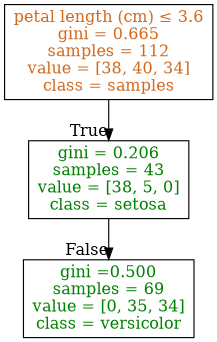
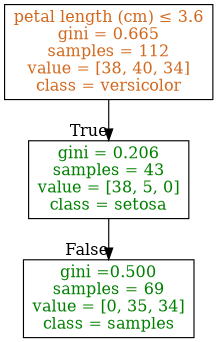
node "petal length (cm) ≤ 3.6": text "class = samples" -> "class = versicolor"
node "gini =0.500": text "class = versicolor" -> "class = samples"
